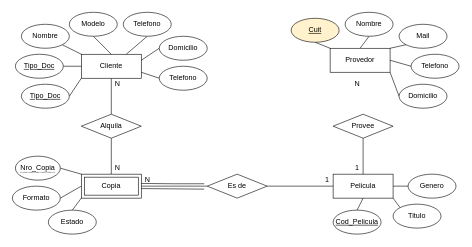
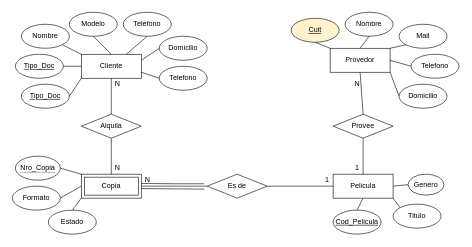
edge "Provedor" -- "Provee": added
node "Genero": size 48x24 -> 36x21
